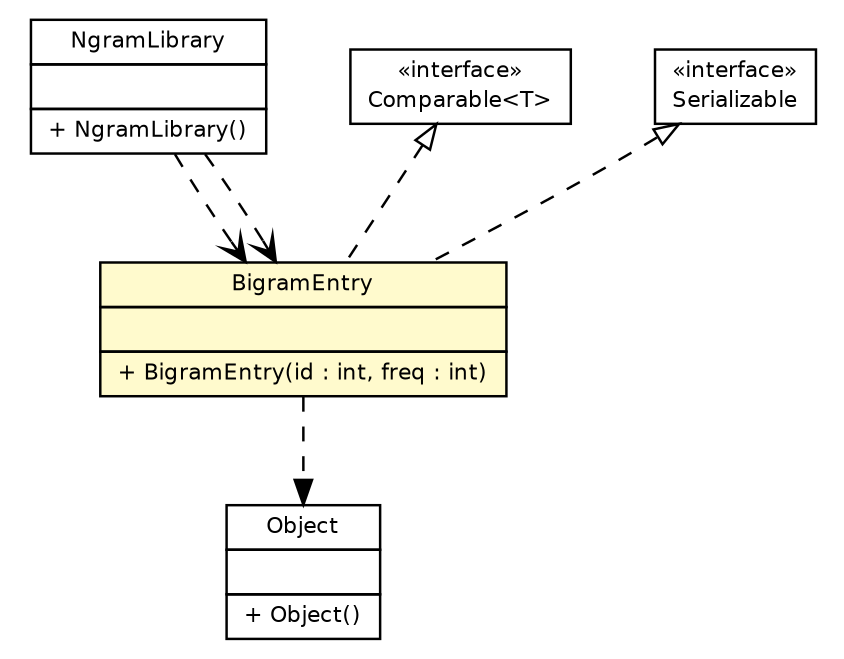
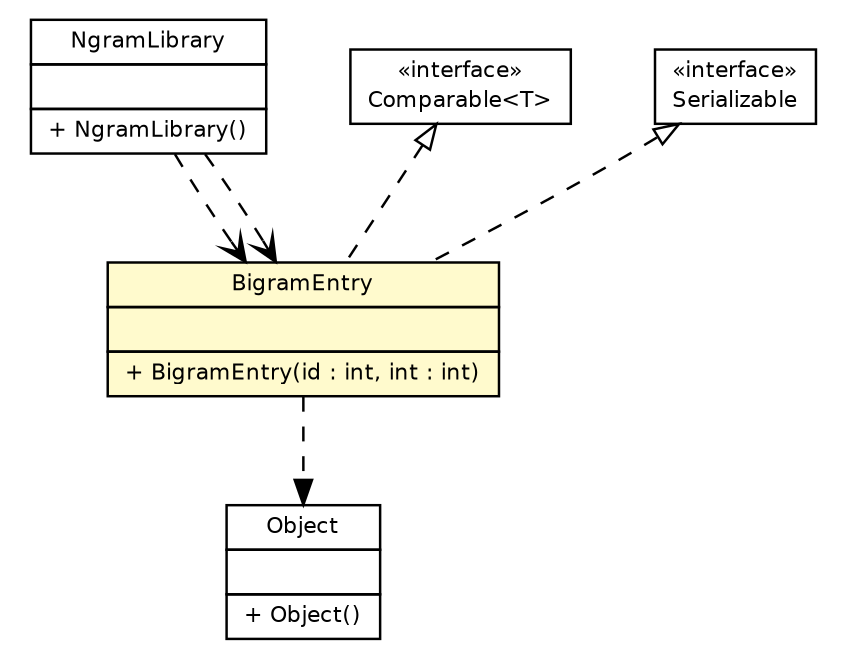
node "BigramEntry": text "+ BigramEntry(id : int, freq : int)" -> "+ BigramEntry(id : int, int : int)"
